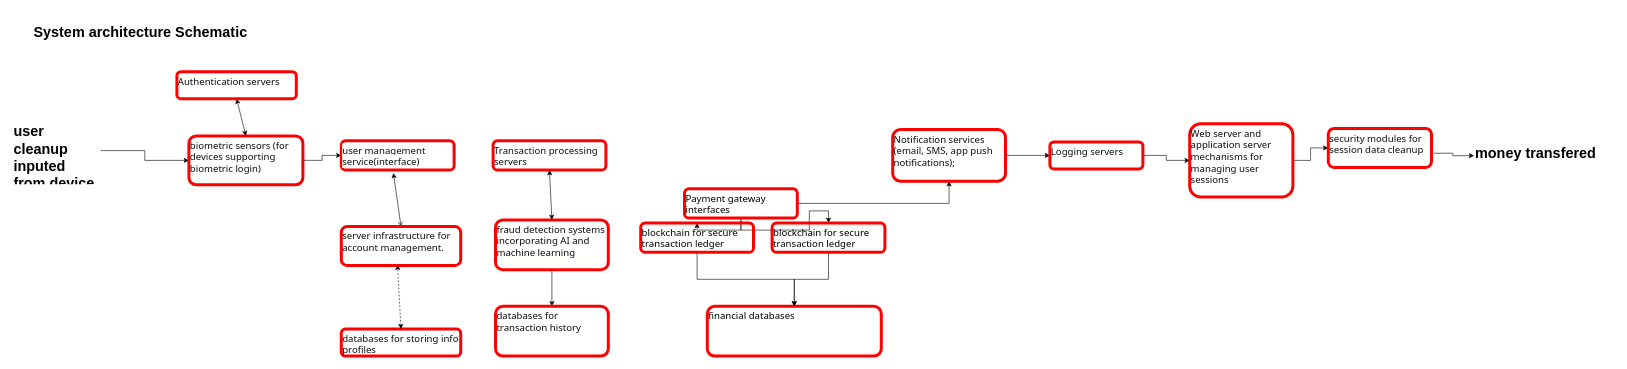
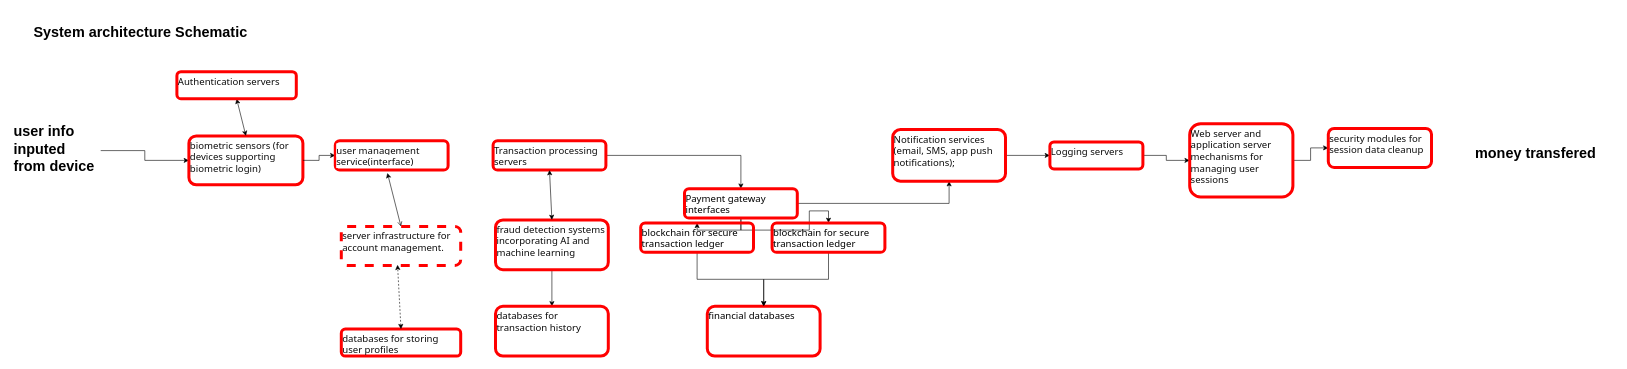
node "user cleanup inputed from device": label "user cleanup inputed from device" -> "user info inputed from device"
edge "security modules for session data cleanup" -> "money transfered": removed
node "user management service(interface)": moved (398, 155) -> (392, 155)
edge "Transaction processing servers" -> "Payment gateway interfaces": added
node "server infrastructure for account management.": style solid -> dashed
node "financial databases": size 174x50 -> 113x50
node "databases for storing info profiles": label "databases for storing info profiles" -> "databases for storing user profiles"
